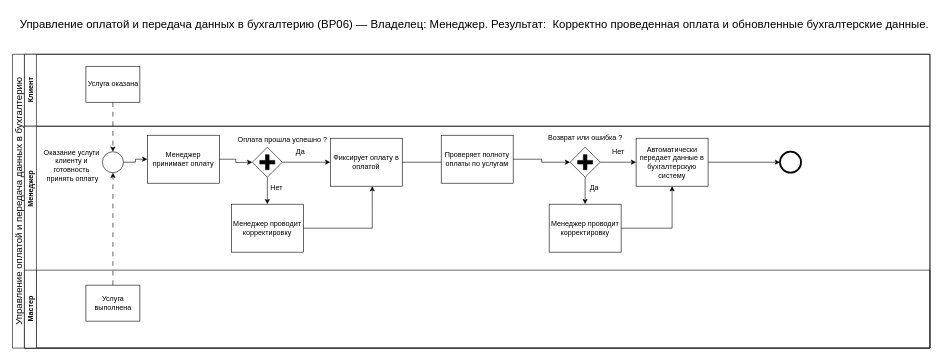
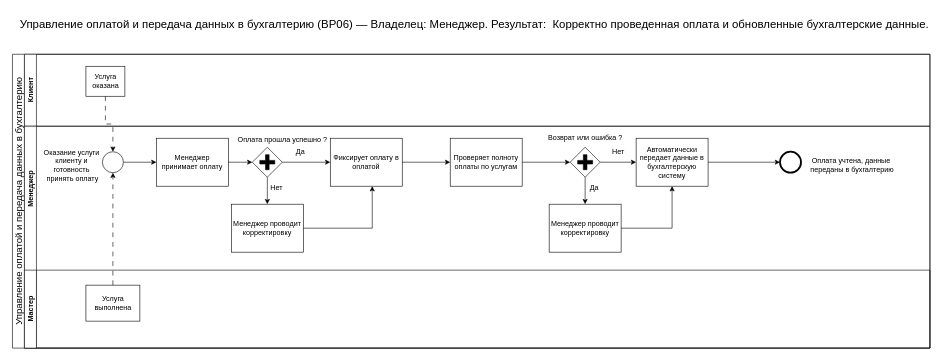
node "Услуга оказана": size 54x36 -> 39x30
node "Менеджер принимает оплату": moved (183, 159) -> (192, 162)
node "Проверяет полноту оплаты по услугам": moved (477, 159) -> (486, 162)
node "Оплата учтена, данные переданы в бухгалтерию": added
